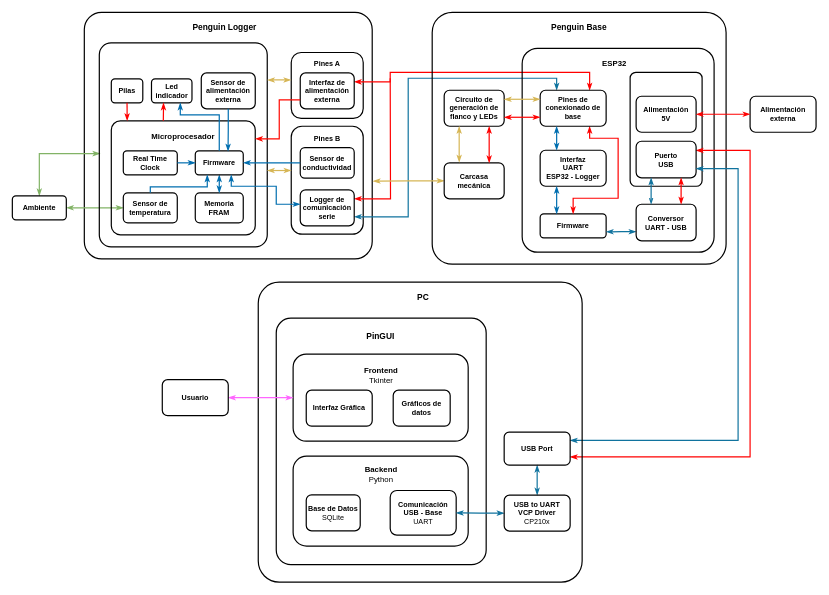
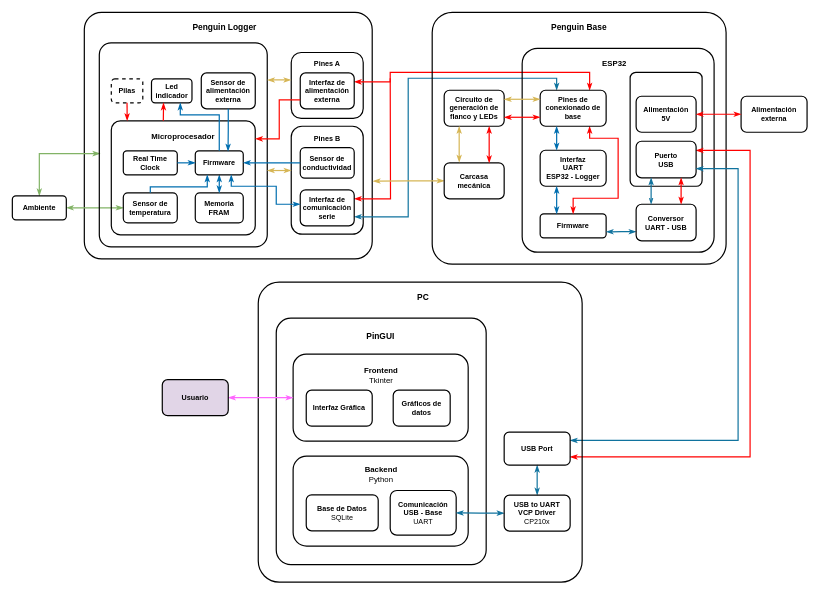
node "Pilas": style solid -> dashed
node "Alimentación externa": moved (783, 114) -> (774, 114)
node "Logger de comunicación serie": label "Logger de comunicación serie" -> "Interfaz de comunicación serie"
node "Usuario": fillcolor #ffffff -> #e1d5e7
node "Base de Datos SQLite": size 54x36 -> 72x36
